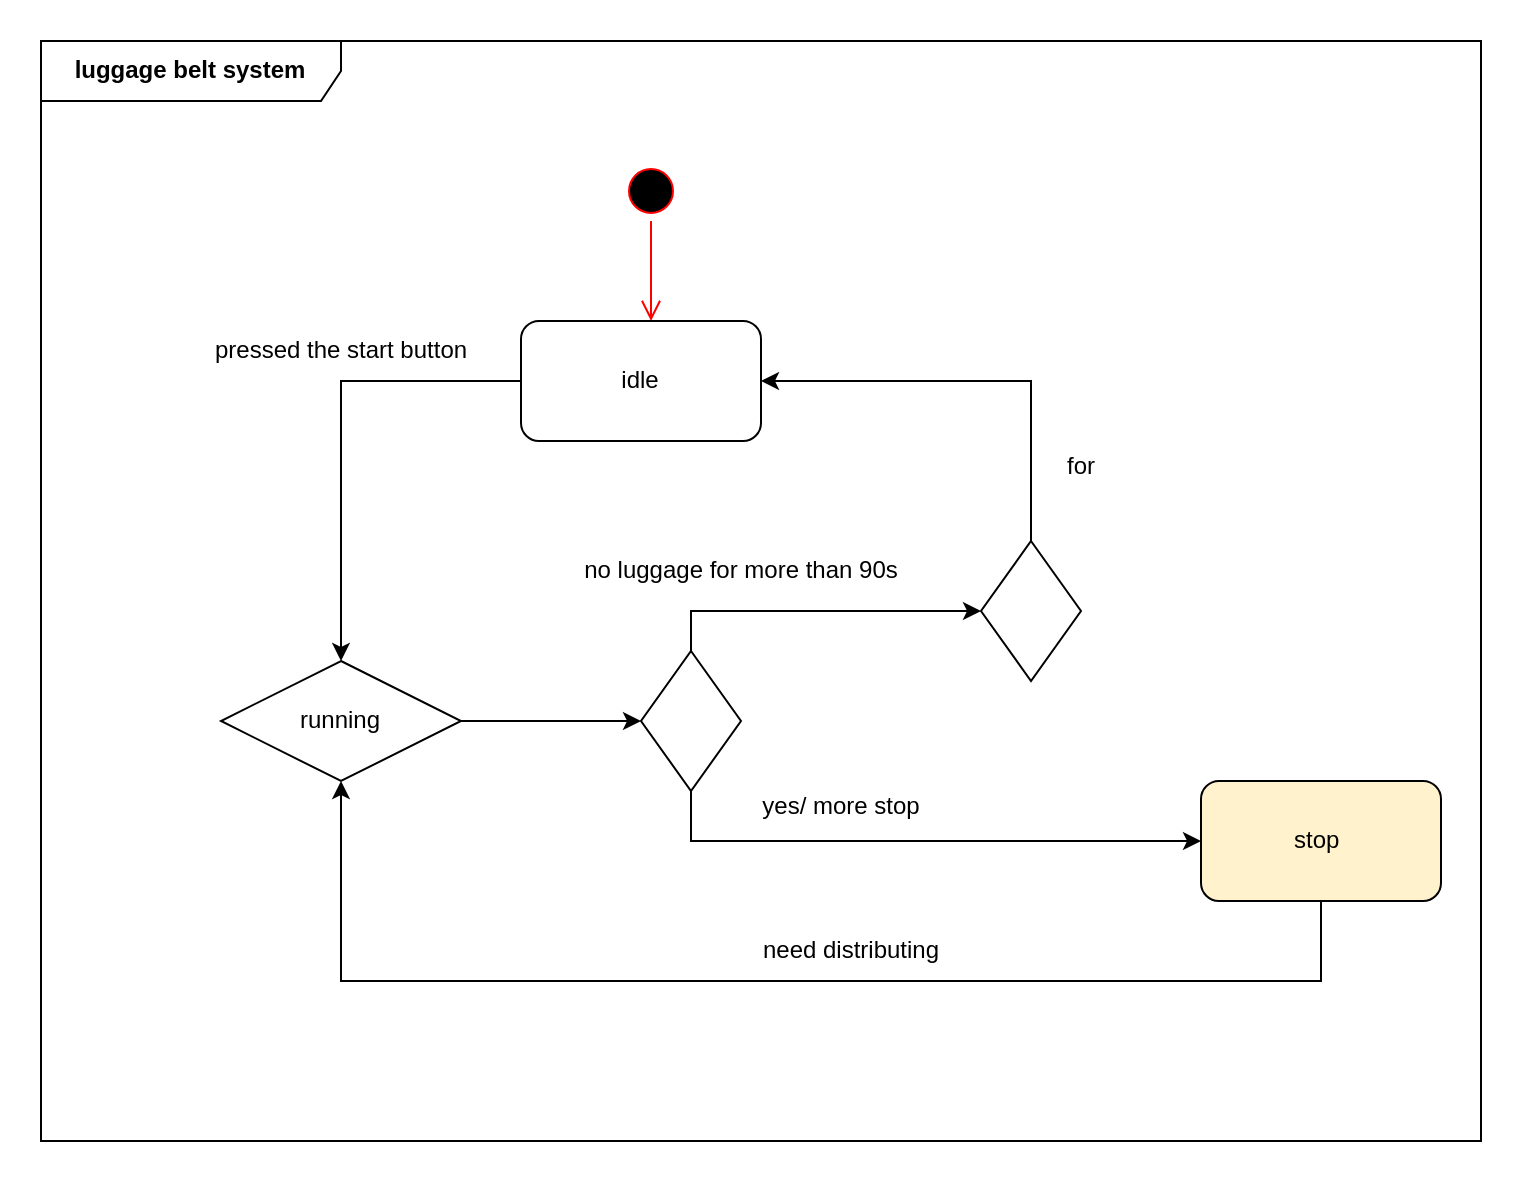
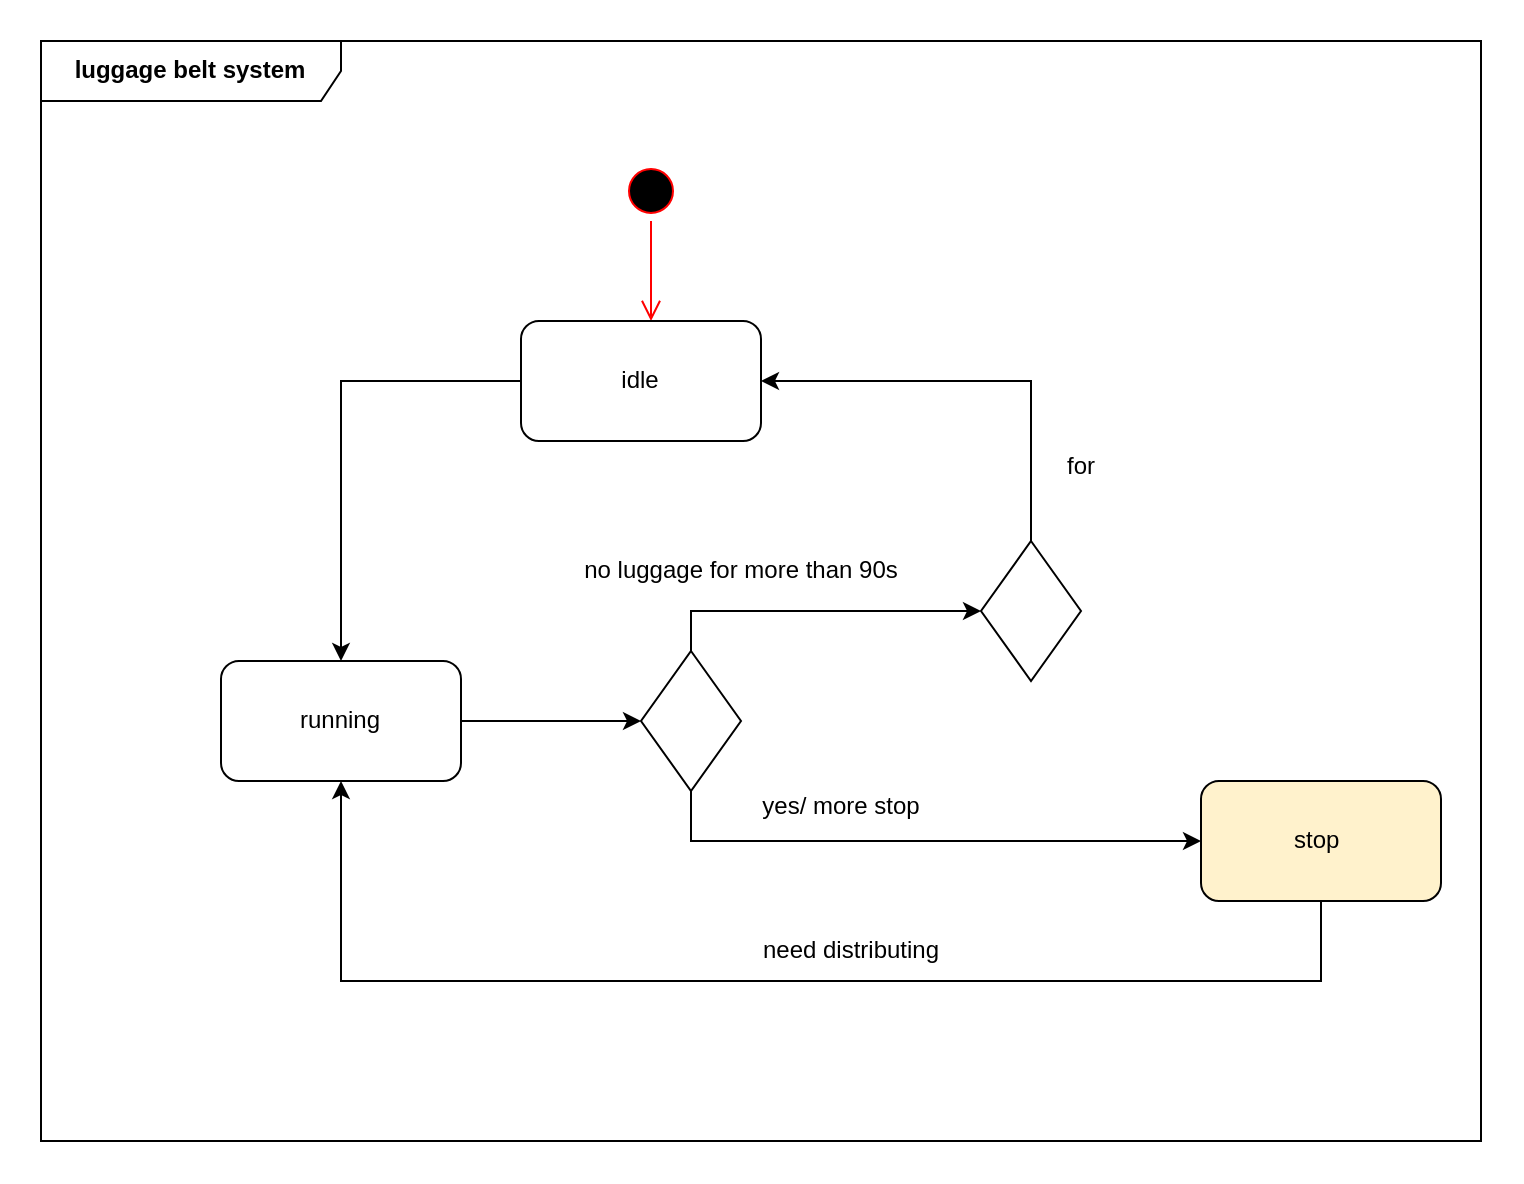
node "pressed the start button": removed
node "running": shape diamond -> rounded rectangle
